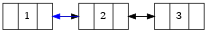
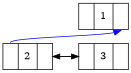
edge "1" -> "2": removed
